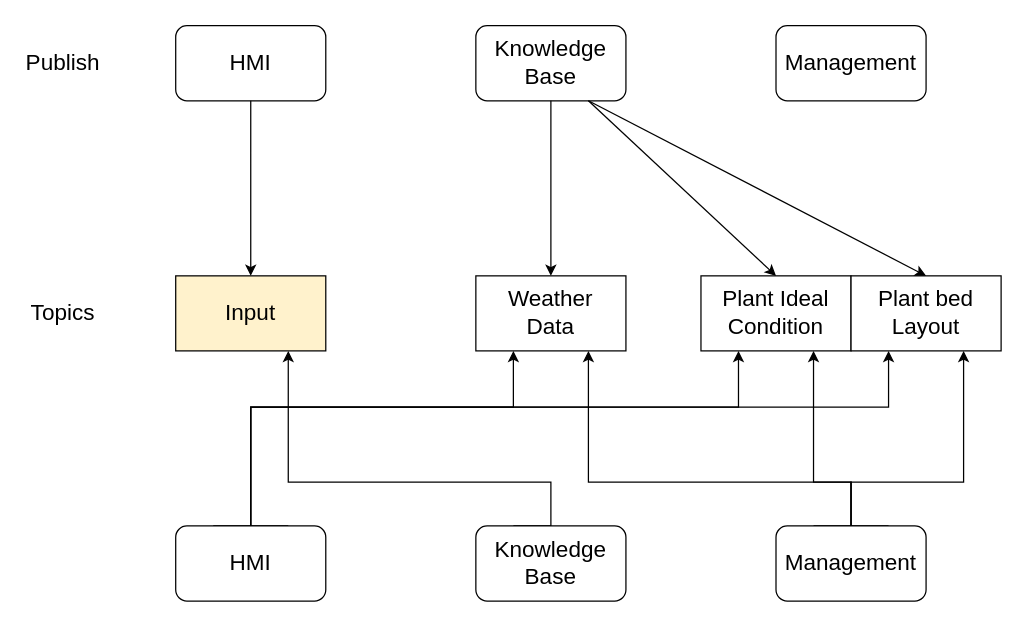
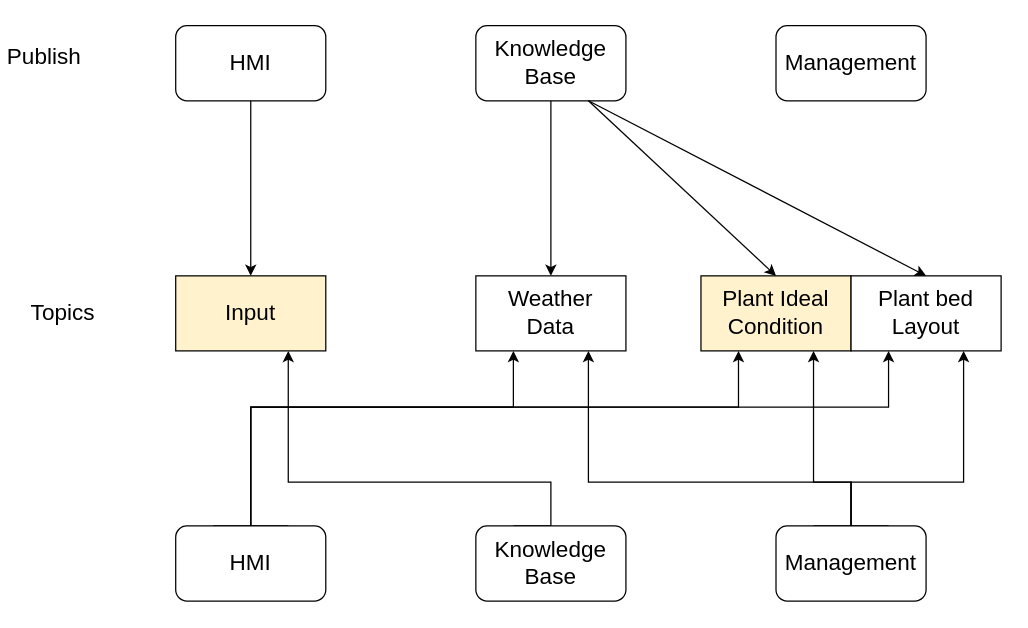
node "Publish": moved (63, 63) -> (44, 57)
node "Plant Ideal Condition": fillcolor #ffffff -> #fff2cc
